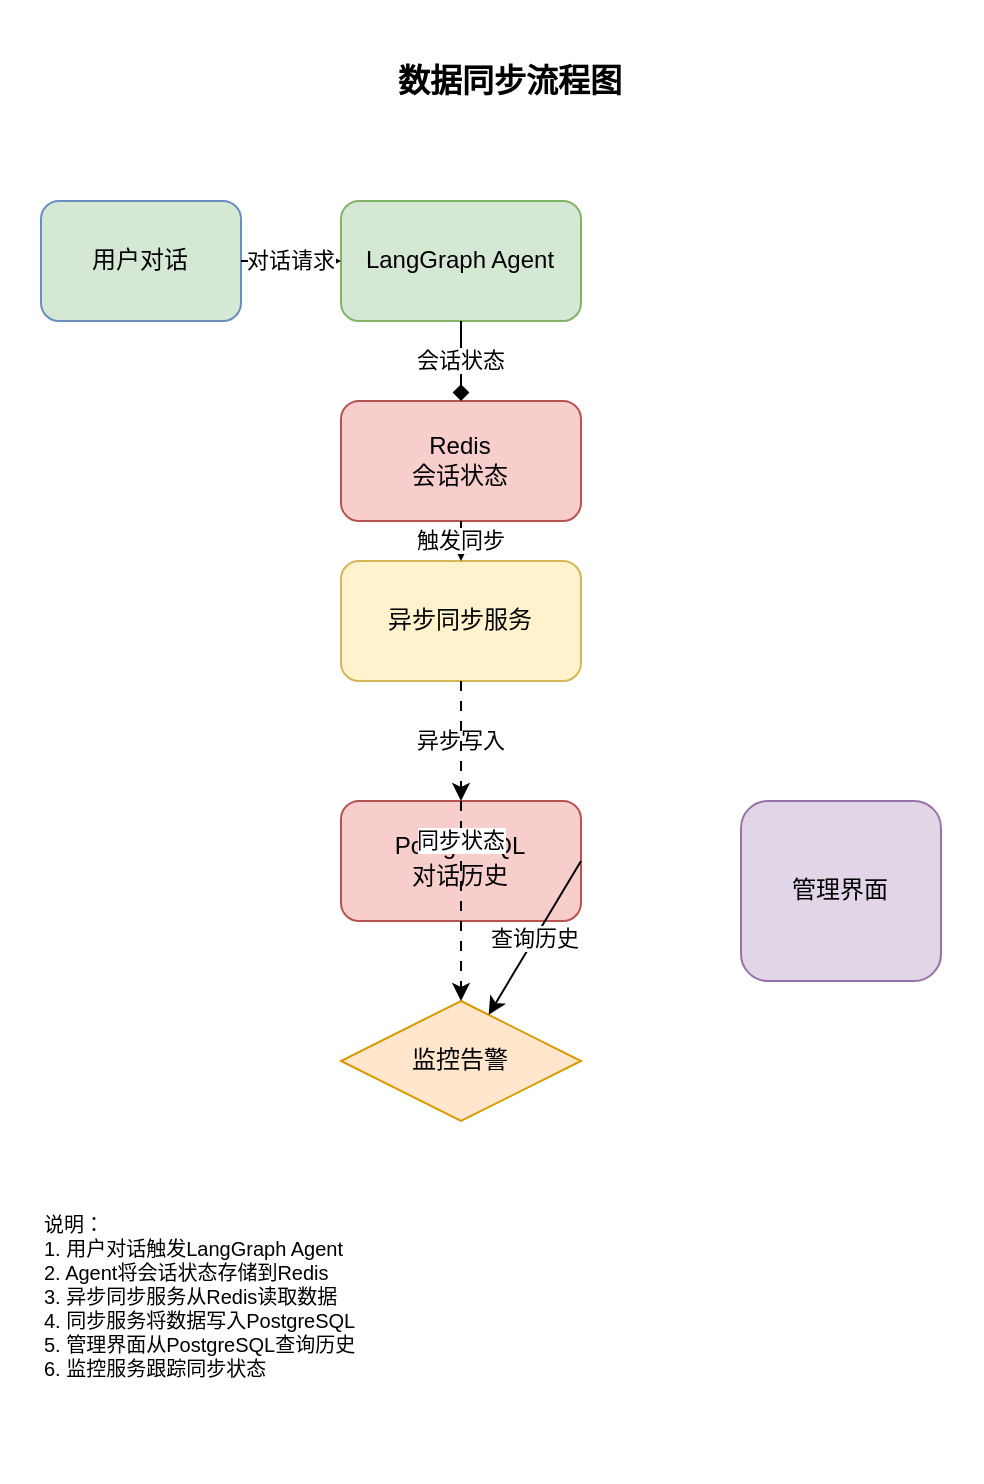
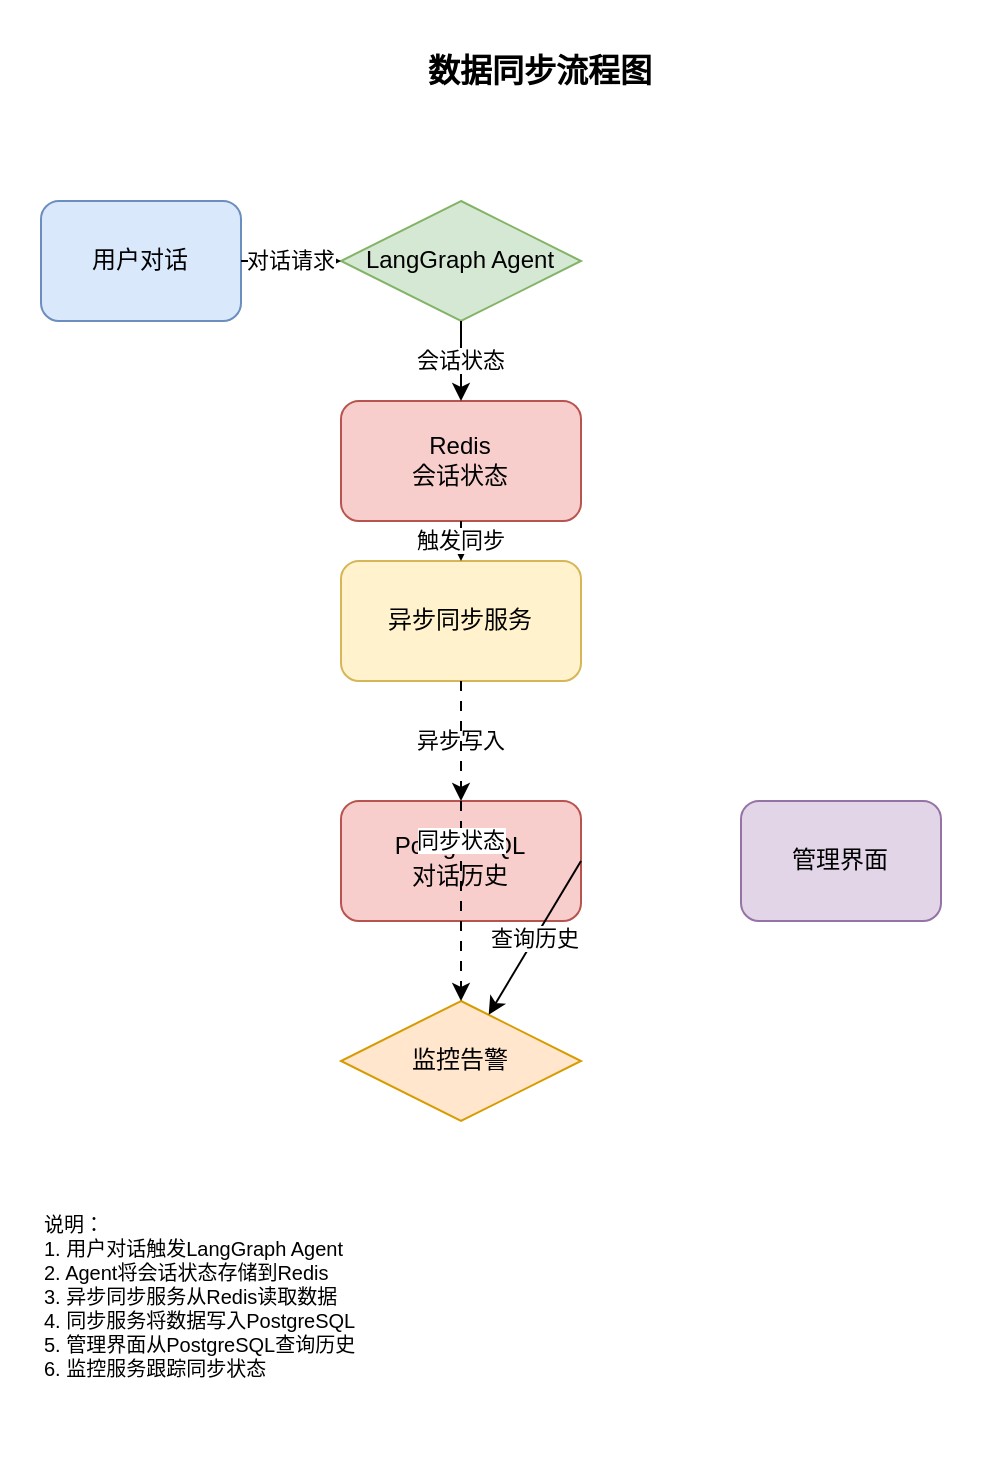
node "数据同步流程图": moved (511, 81) -> (541, 71)
node "用户对话": fillcolor #d5e8d4 -> #dae8fc
node "LangGraph Agent": shape rounded rectangle -> diamond
edge "LangGraph Agent" -> "Redis 会话状态": arrowhead diamond -> classic
node "管理界面": size 200x180 -> 200x120
